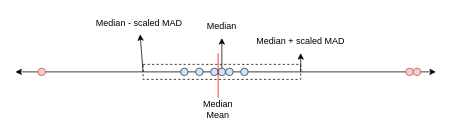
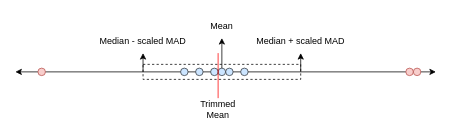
node "Median - scaled MAD": moved (139, 23) -> (143, 42)
node "Median": label "Median" -> "Mean"
node "Median Mean": label "Median Mean" -> "Trimmed Mean"
